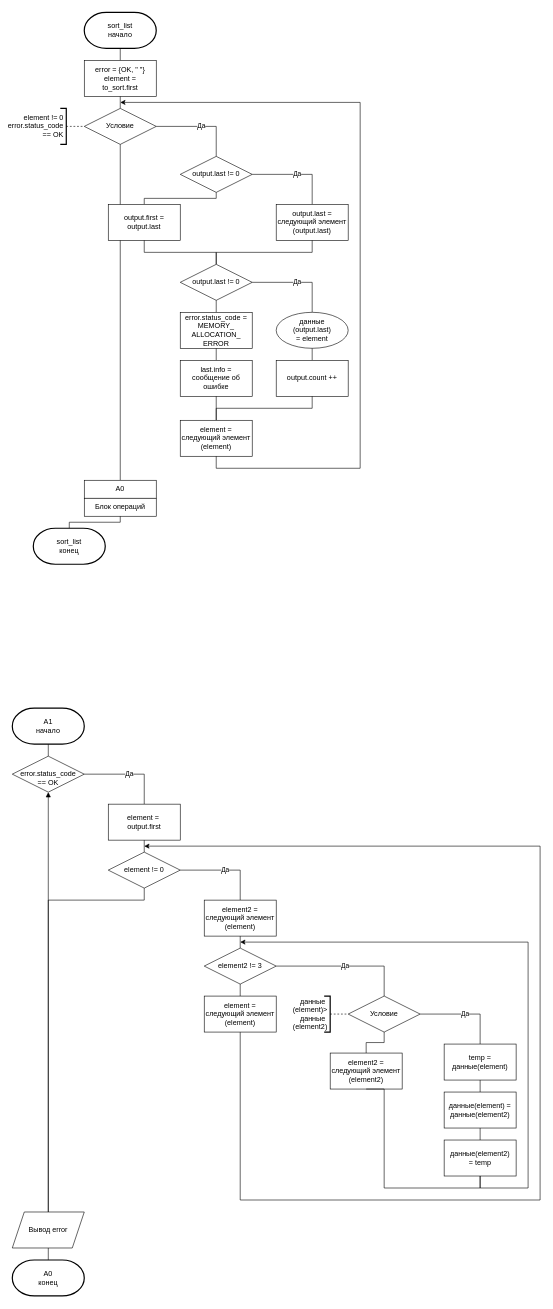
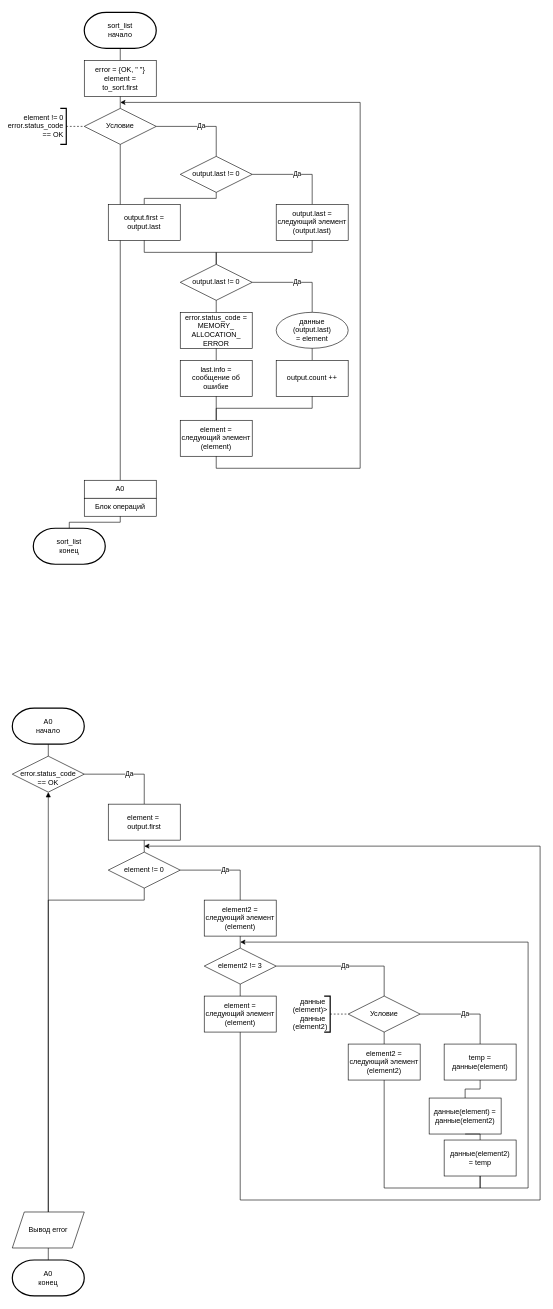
node "А1начало": label "А1начало" -> "А0начало"
node "element2 = следующий элемент (element2)": moved (366, 1071) -> (384, 1062)
node "данные(element) = данные(element2)": moved (480, 1110) -> (465, 1116)
